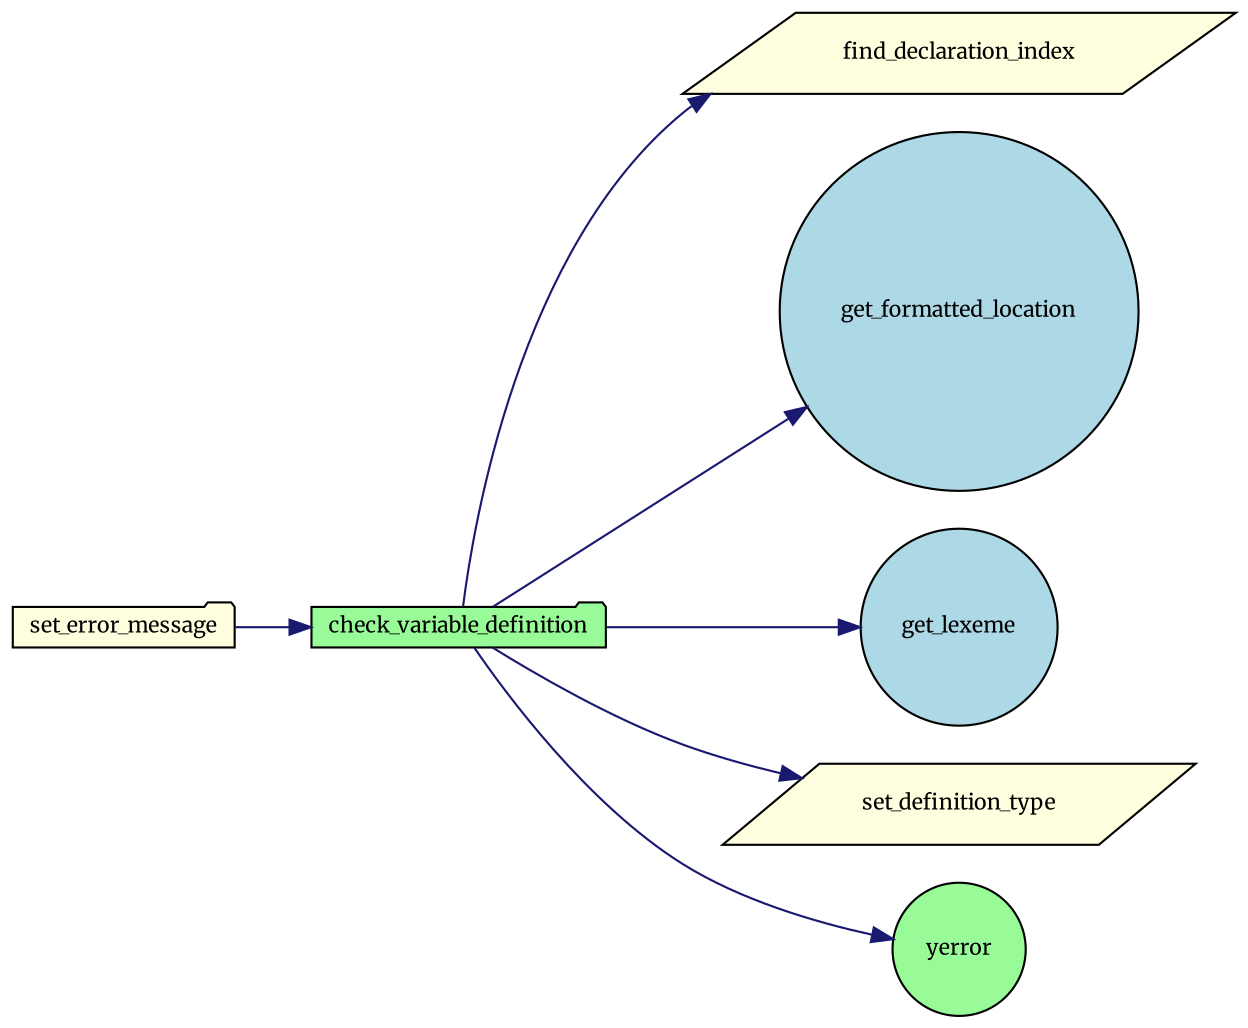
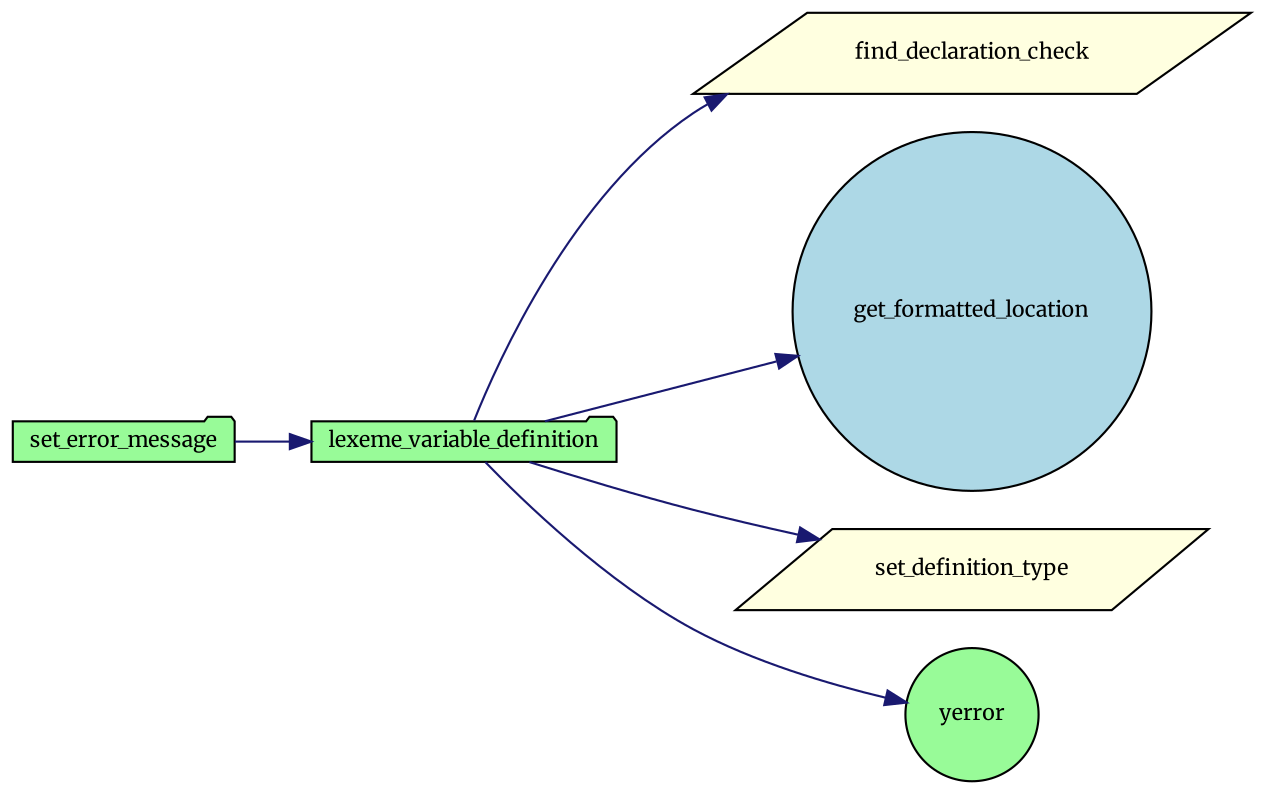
node "find_declaration_index": label "find_declaration_index" -> "find_declaration_check"
node "set_error_message": fillcolor lightyellow -> palegreen
node "check_variable_definition": label "check_variable_definition" -> "lexeme_variable_definition"
node "get_lexeme": removed
